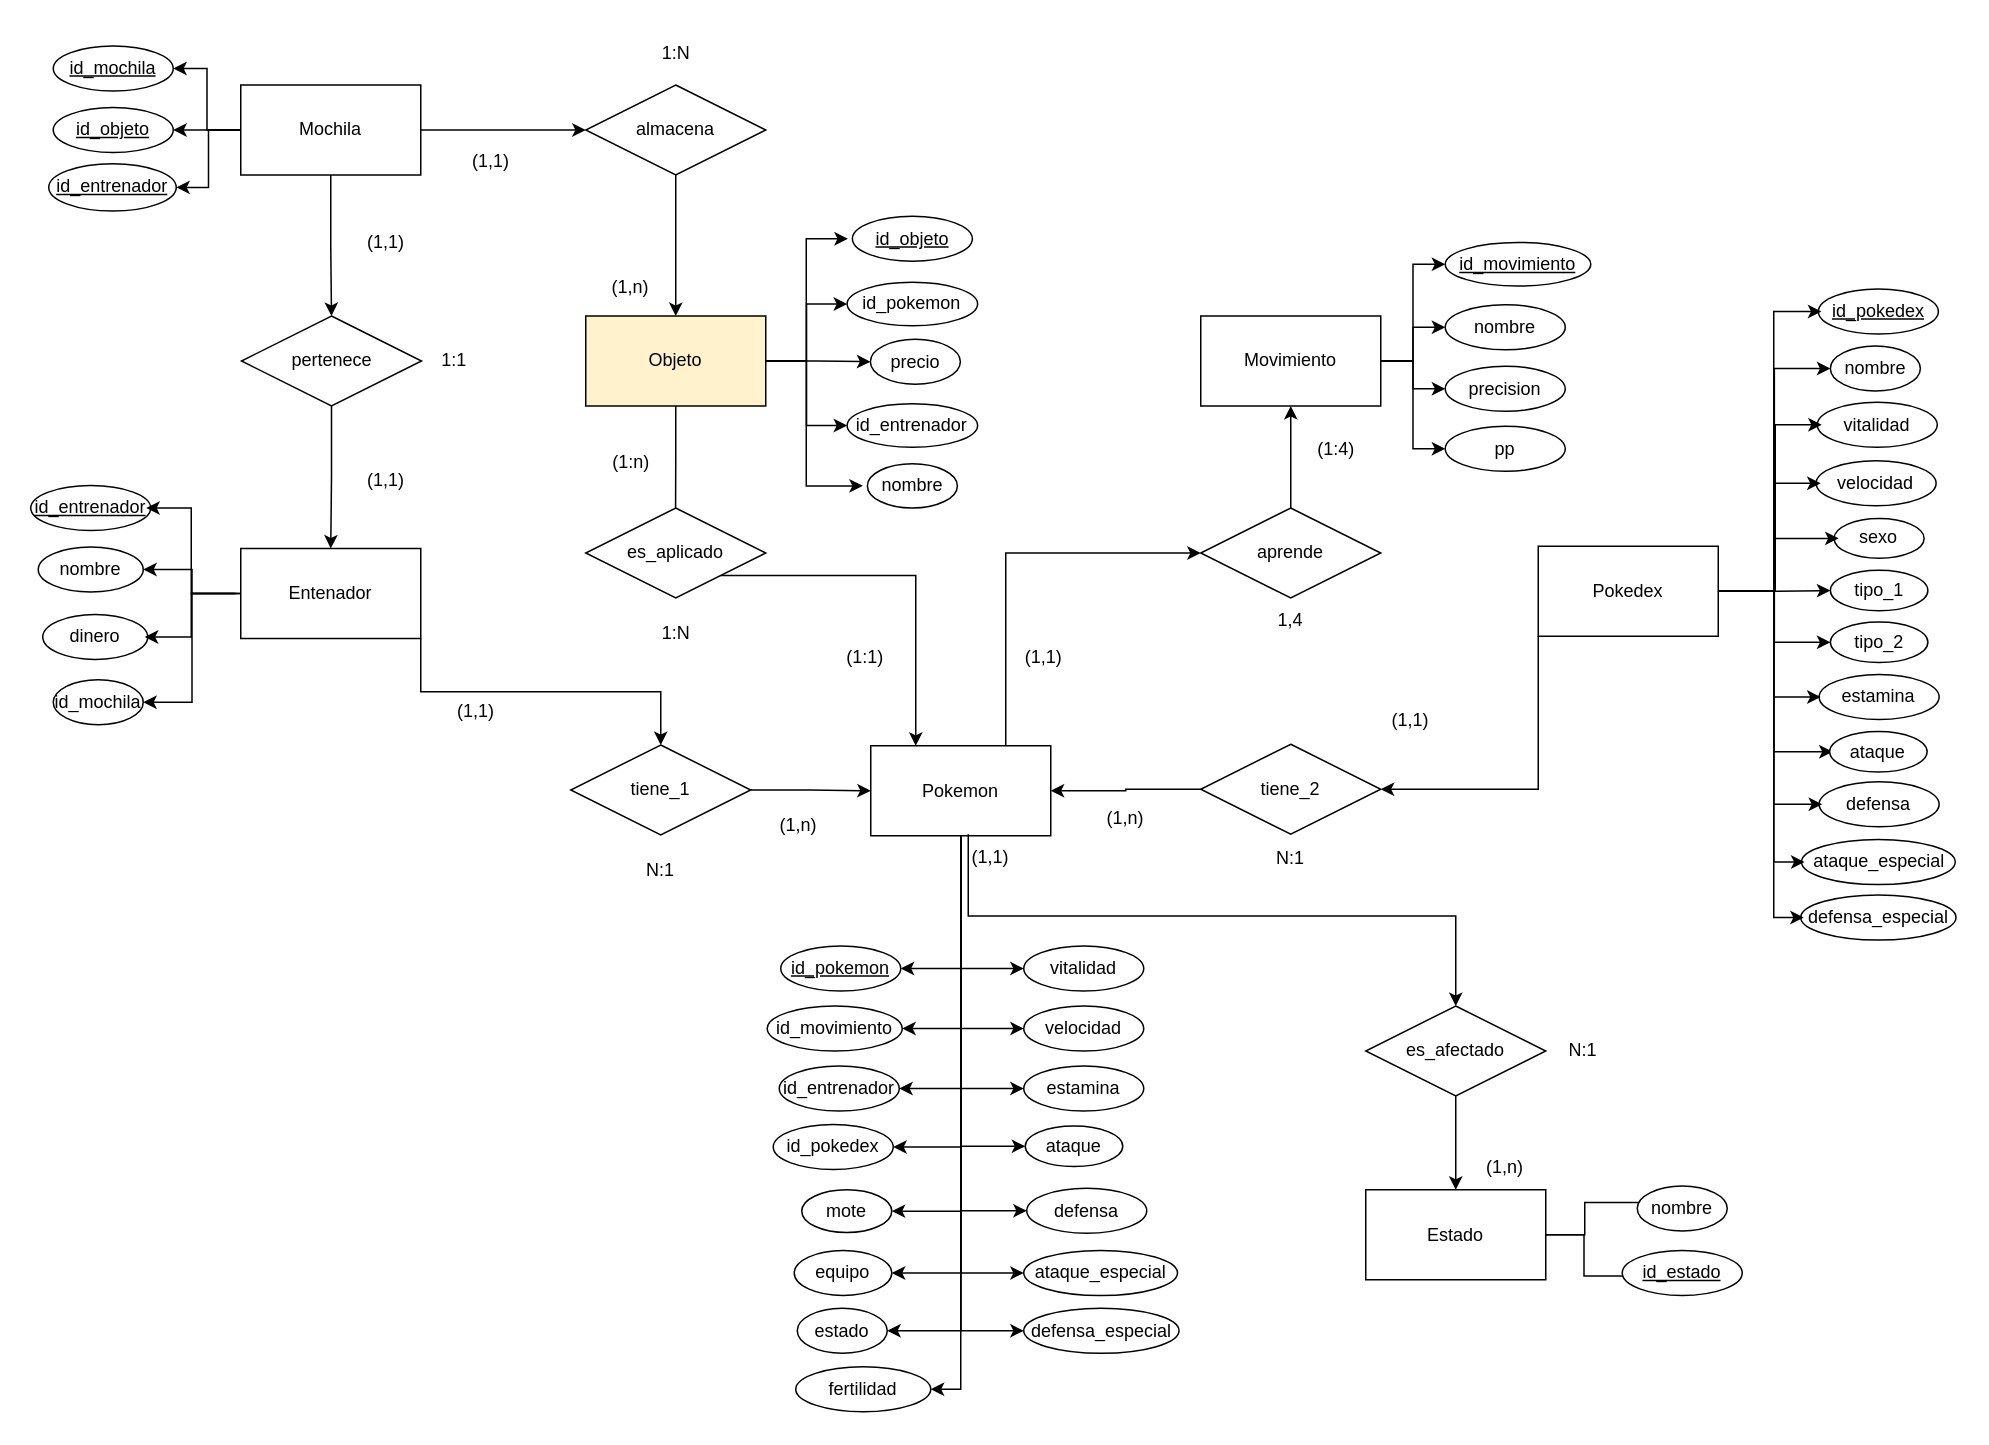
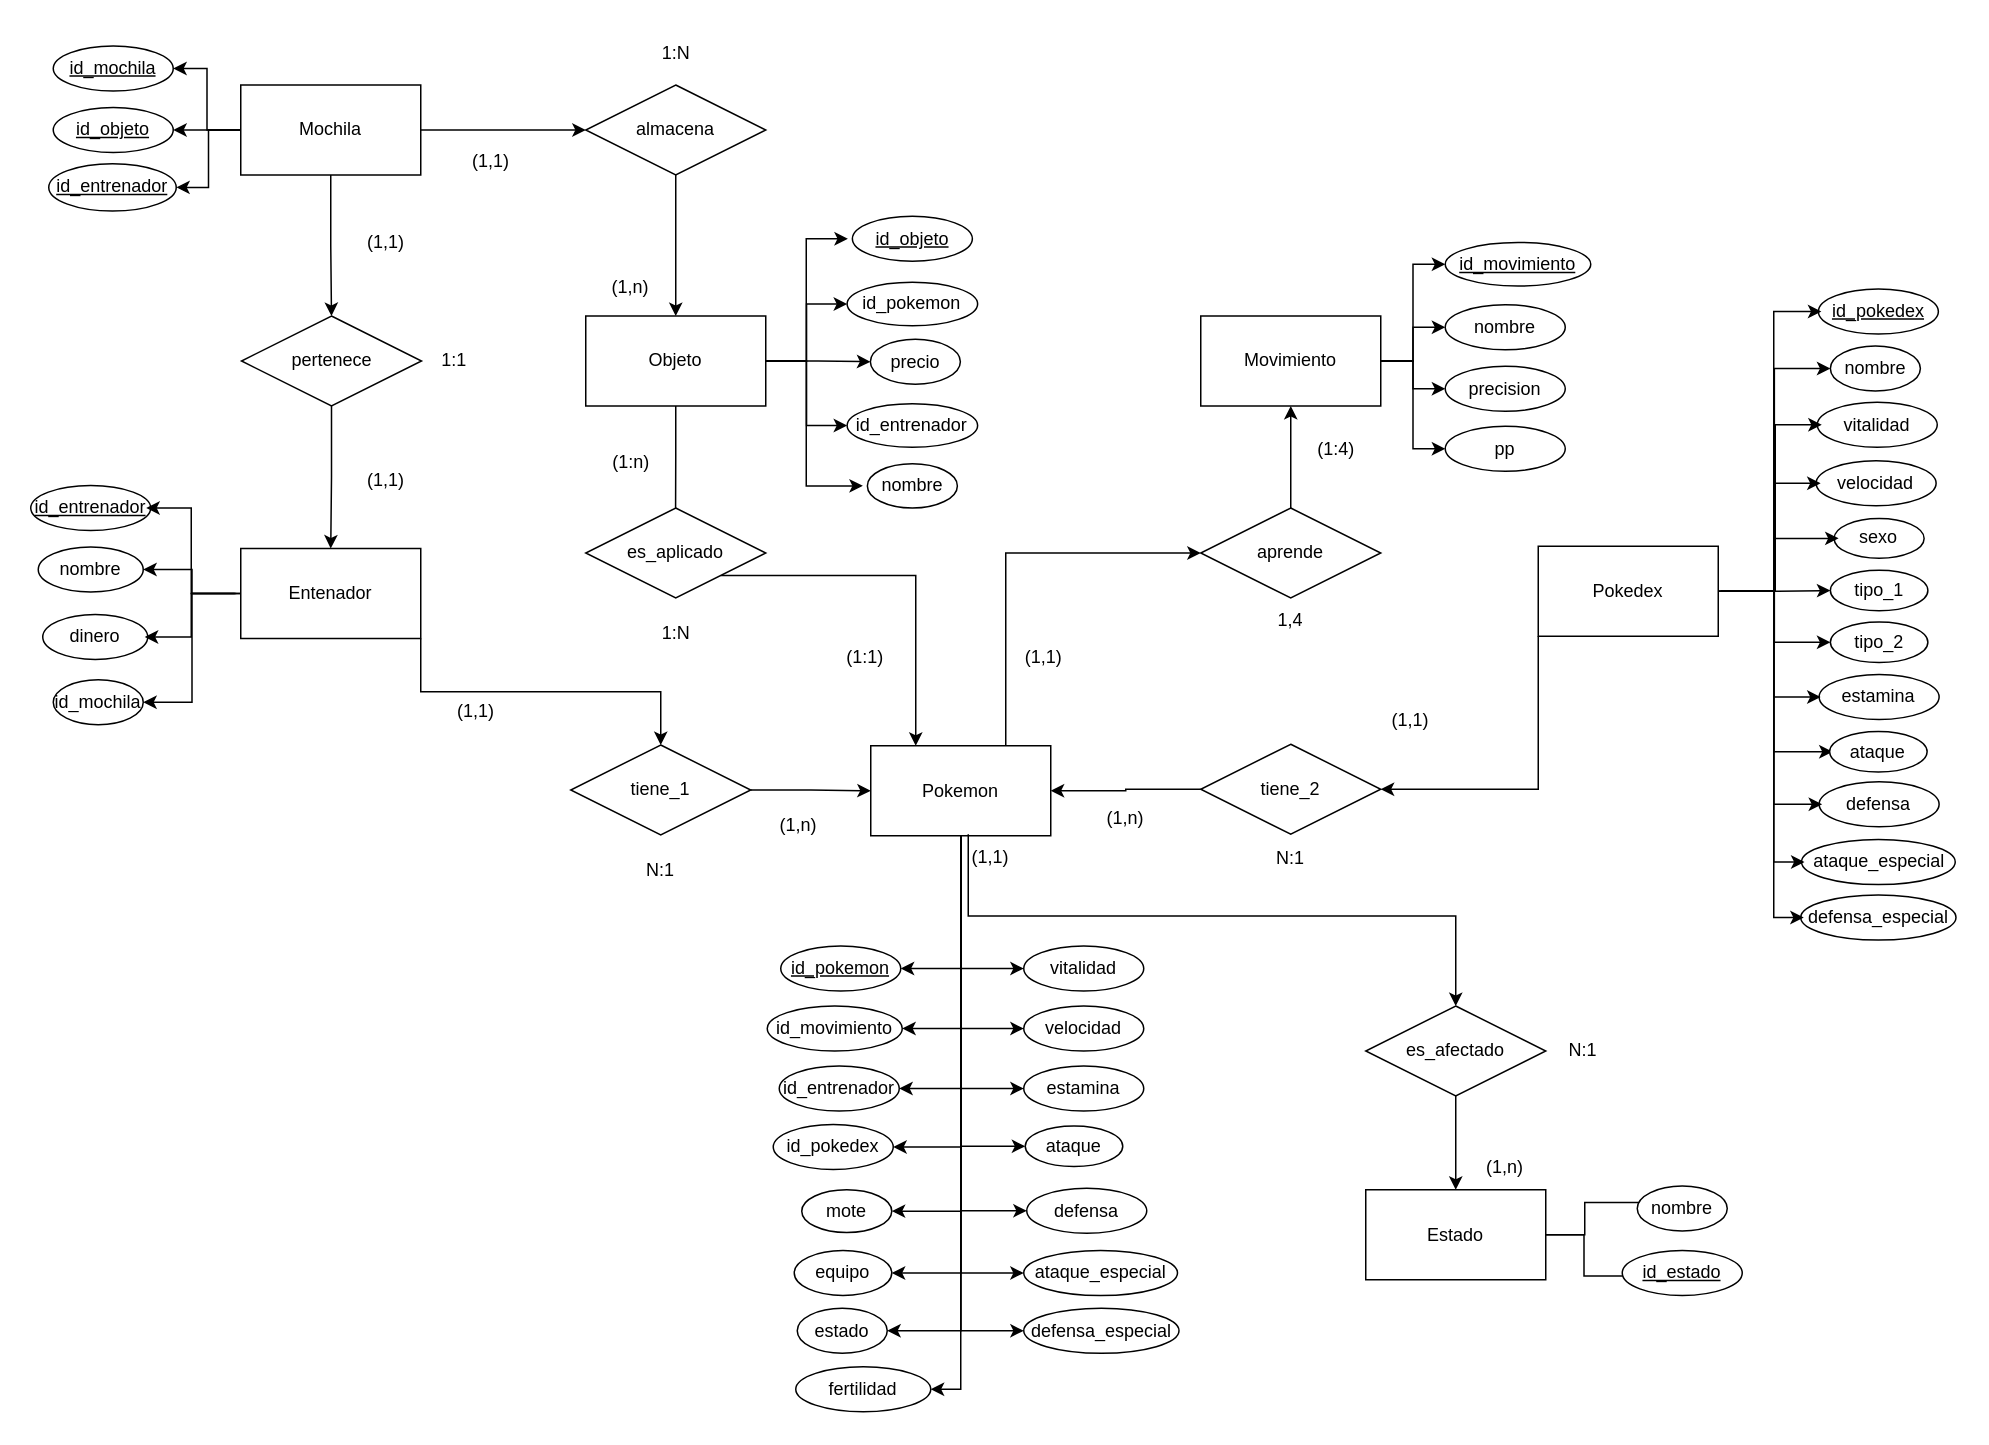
node "Objeto": fillcolor #fff2cc -> #ffffff
